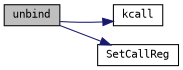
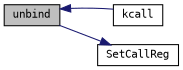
edge "unbind" -> "kcall": reversed
